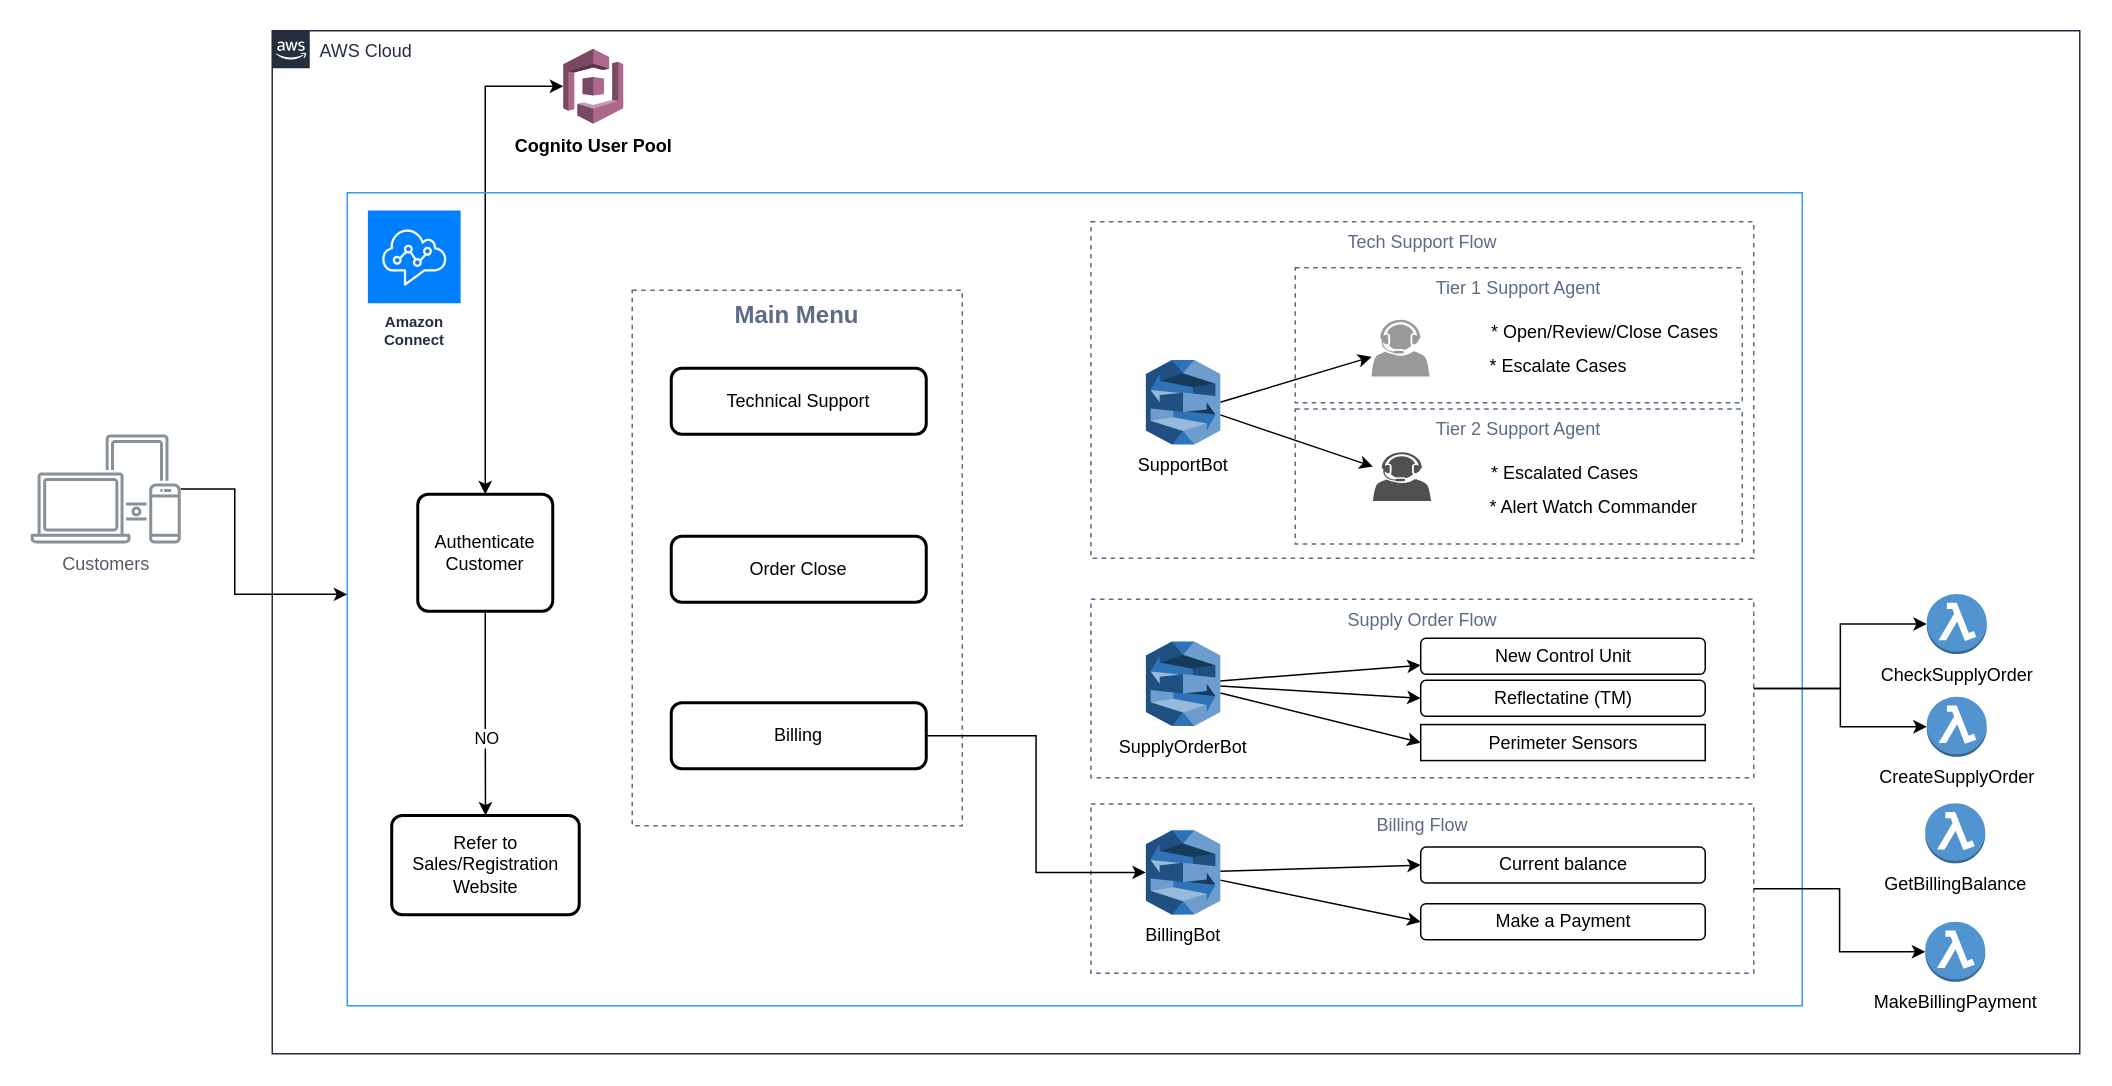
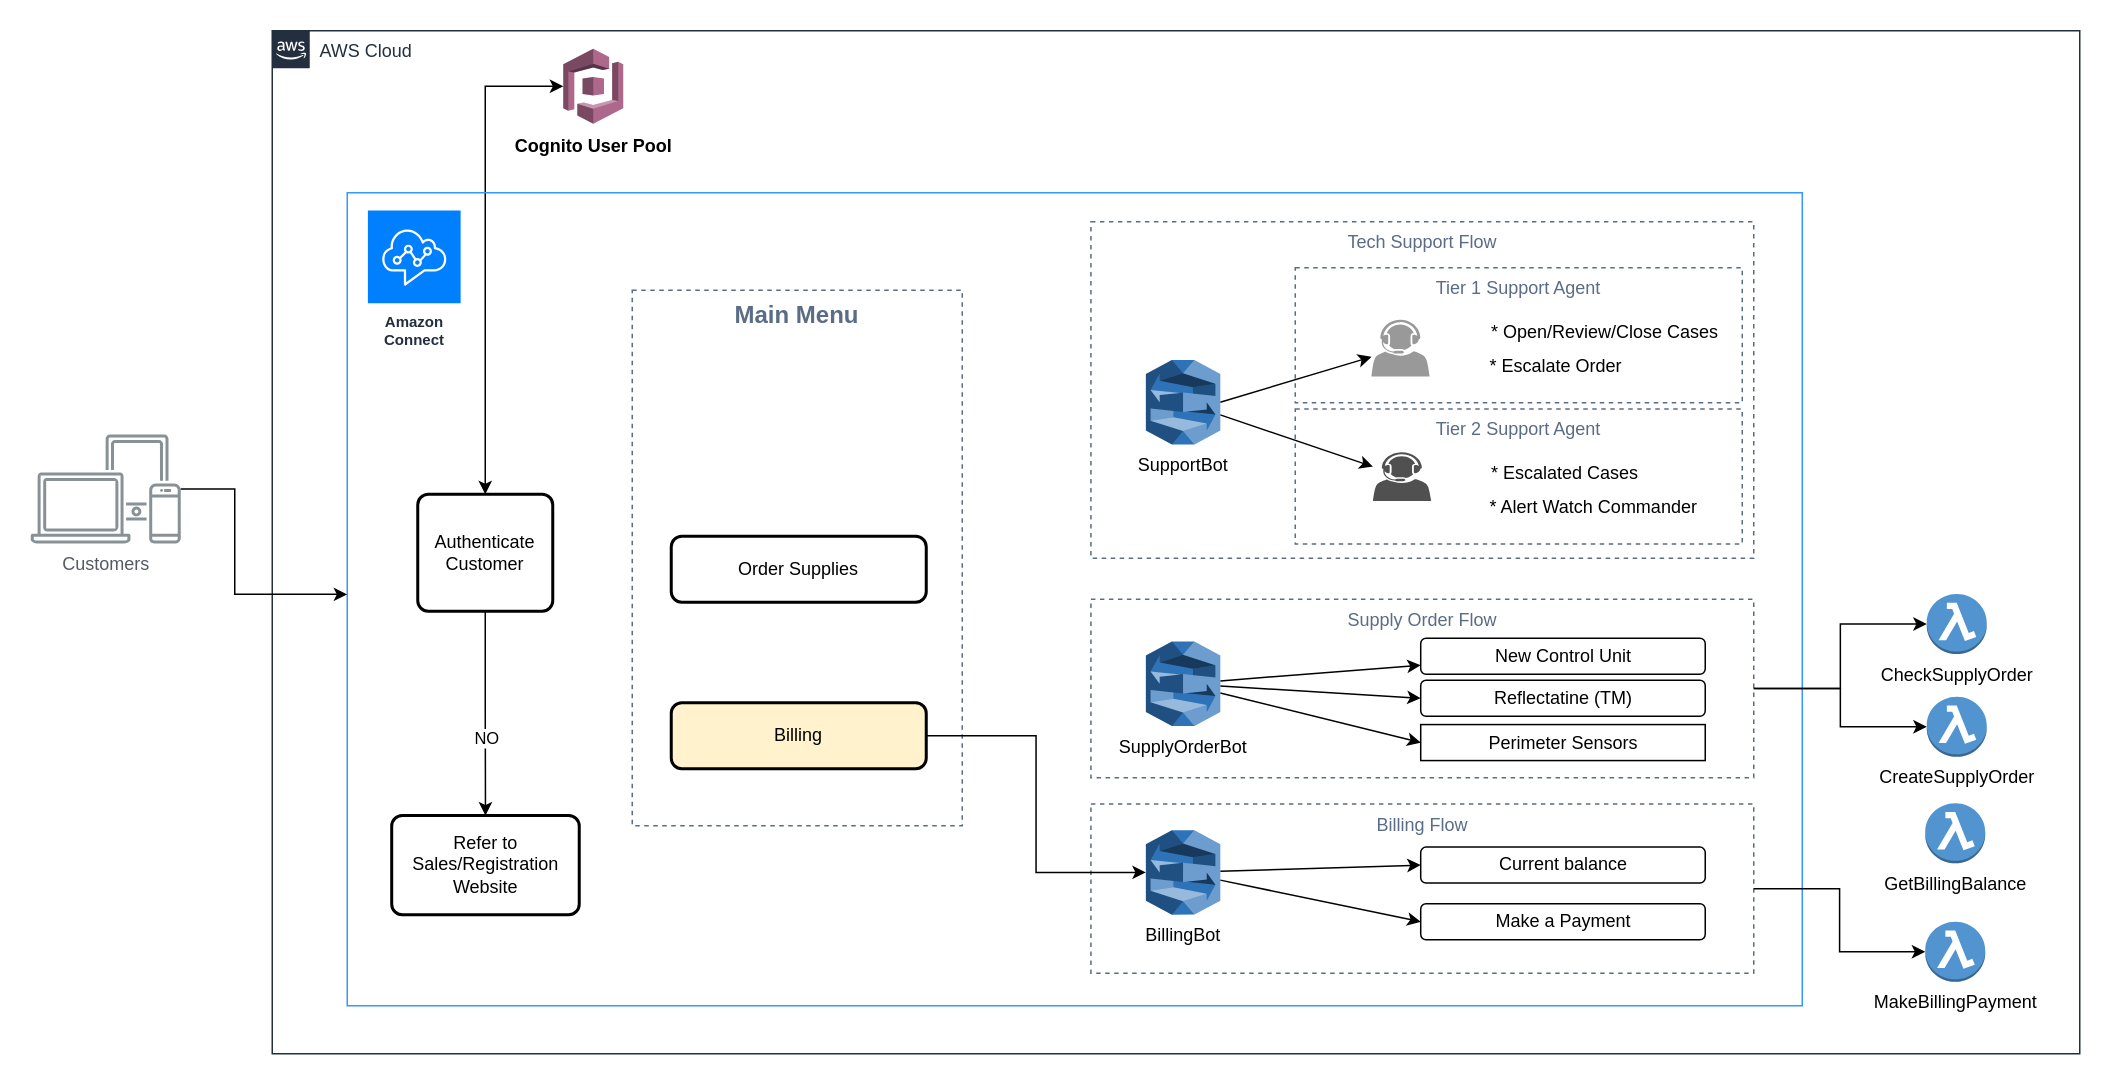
node "* Escalate Cases": label "* Escalate Cases" -> "* Escalate Order"
node "Technical Support": removed
node "Order Close": label "Order Close" -> "Order Supplies"
node "Billing": fillcolor #ffffff -> #fff2cc
